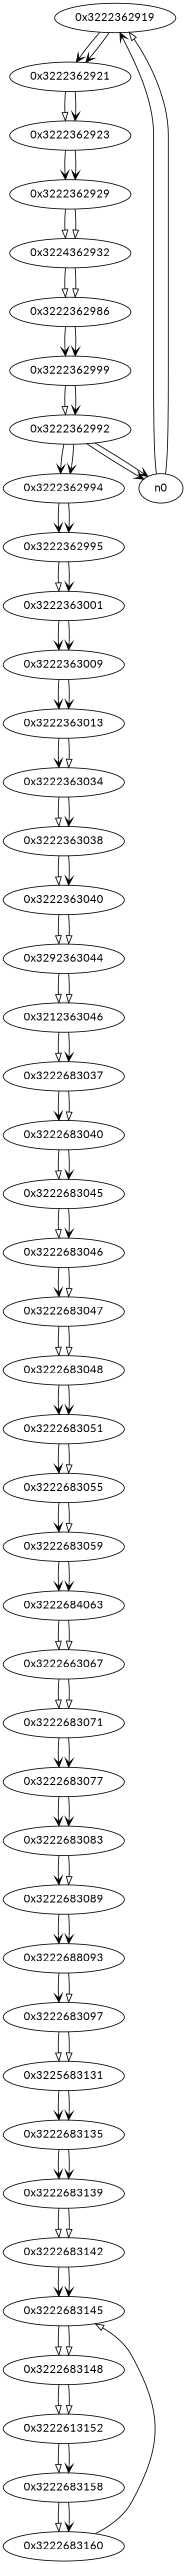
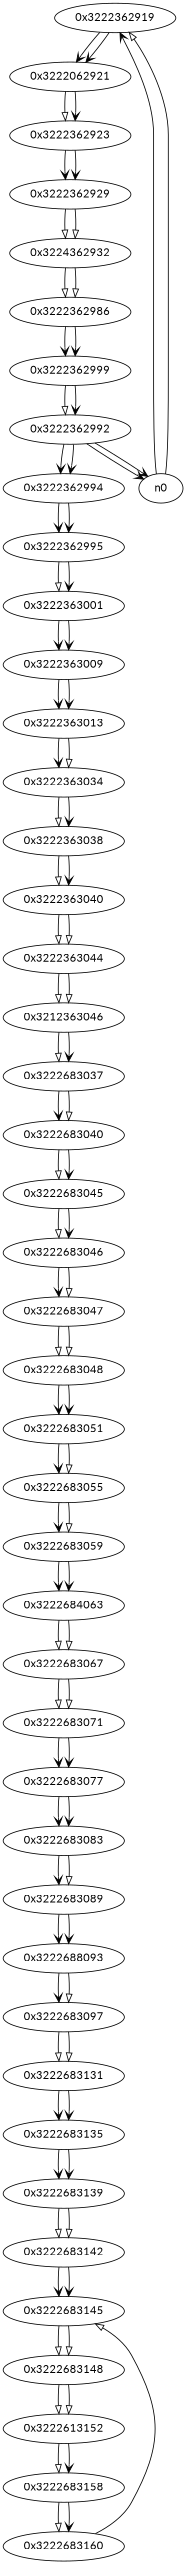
node "0x3222362921": label "0x3222362921" -> "0x3222062921"
node "0x3292363044": label "0x3292363044" -> "0x3222363044"
node "0x3222663067": label "0x3222663067" -> "0x3222683067"
node "0x3225683131": label "0x3225683131" -> "0x3222683131"
